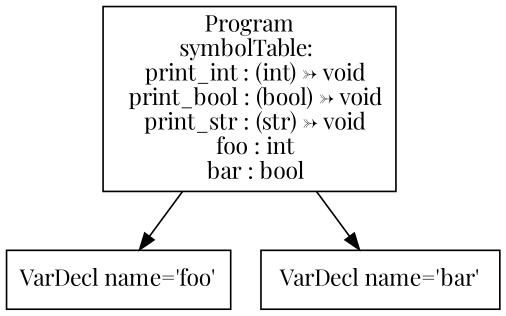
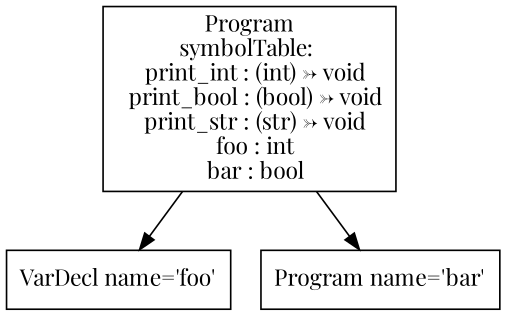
node "VarDecl name='bar'": label "VarDecl name='bar'" -> "Program name='bar'"
